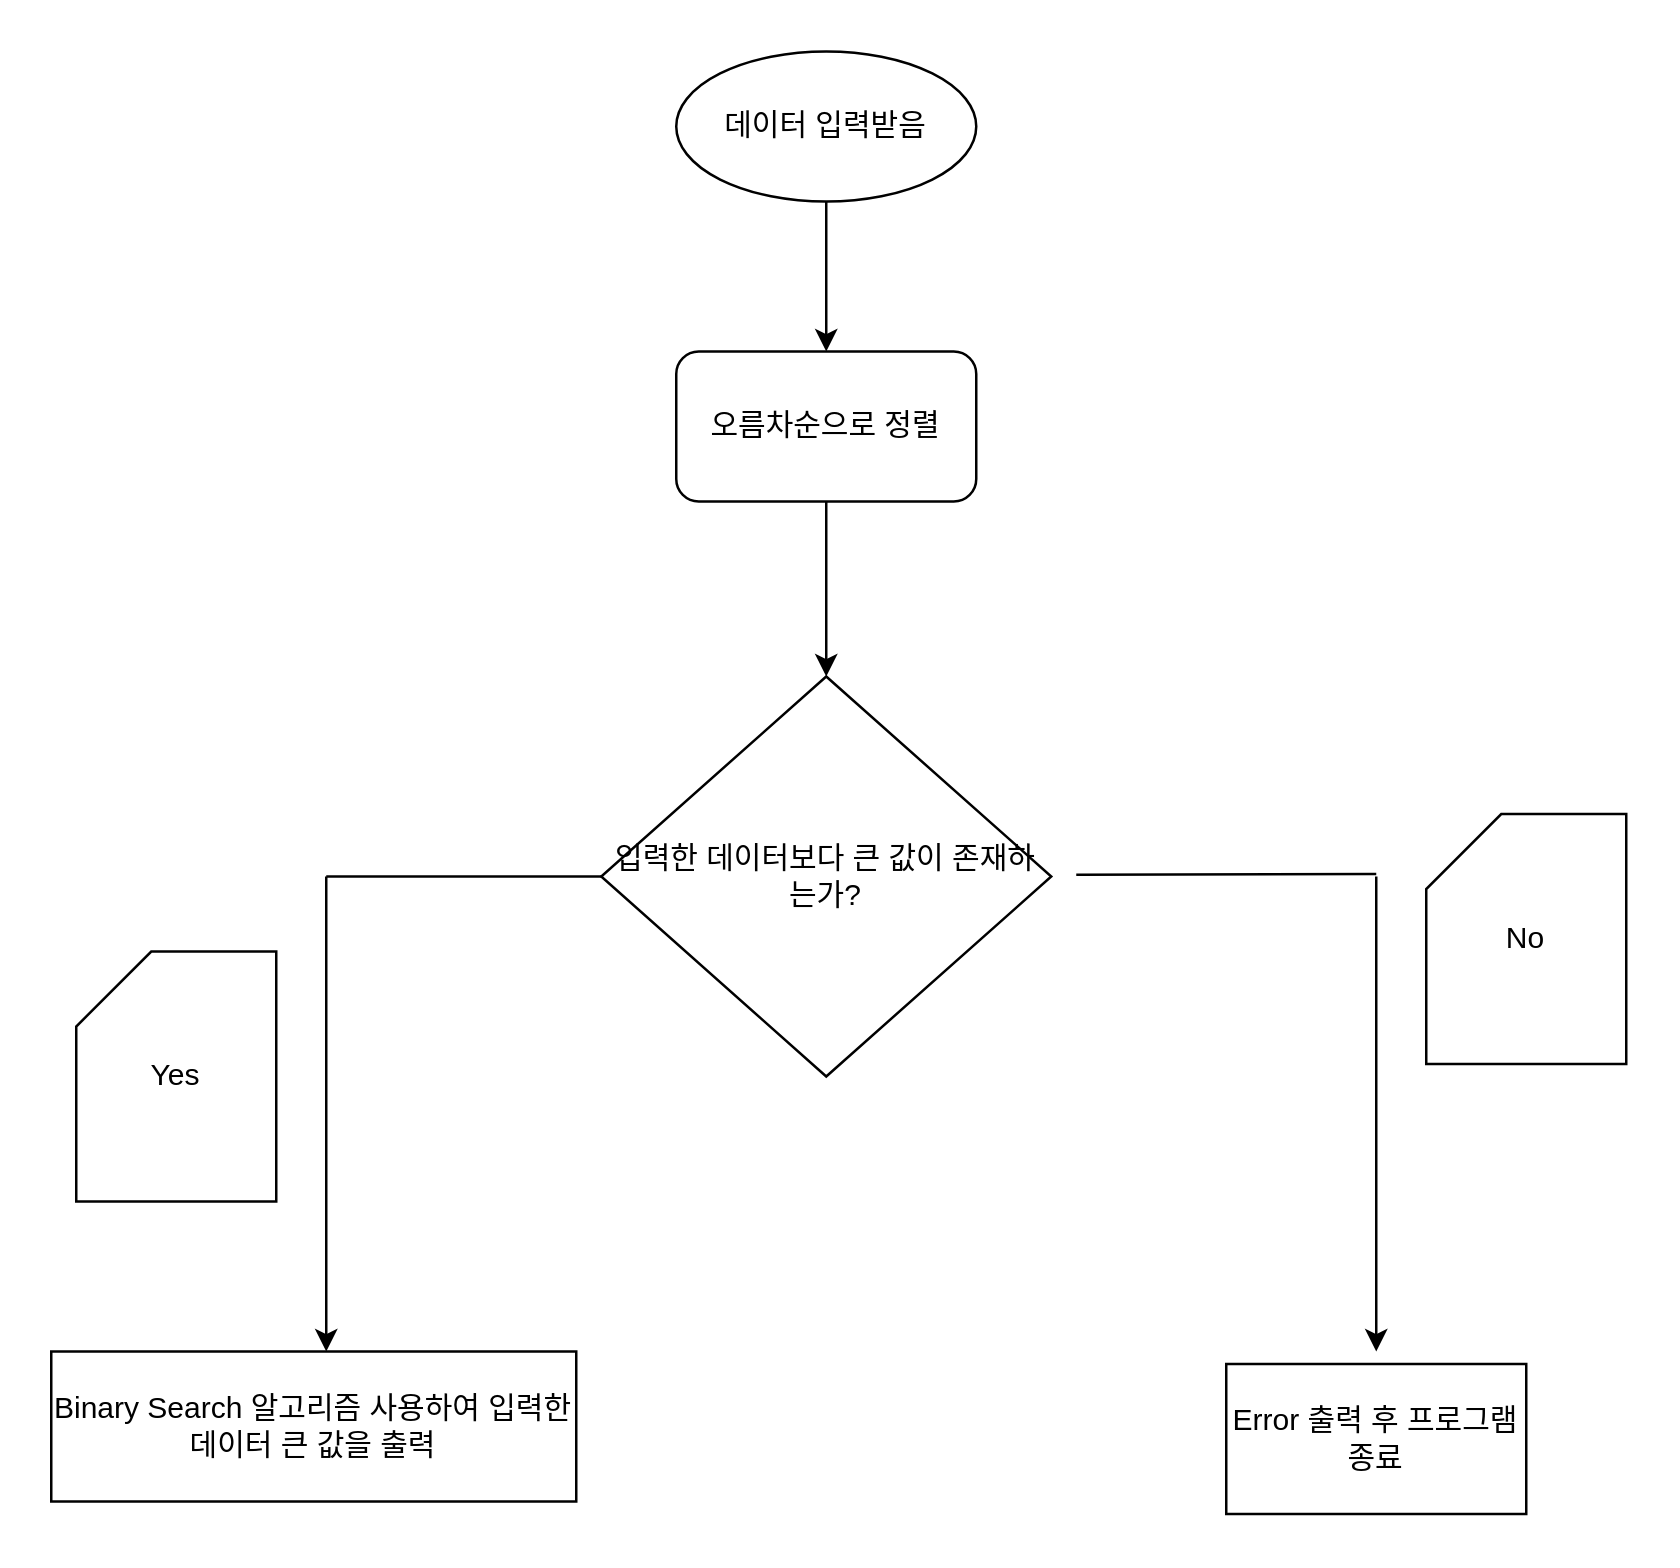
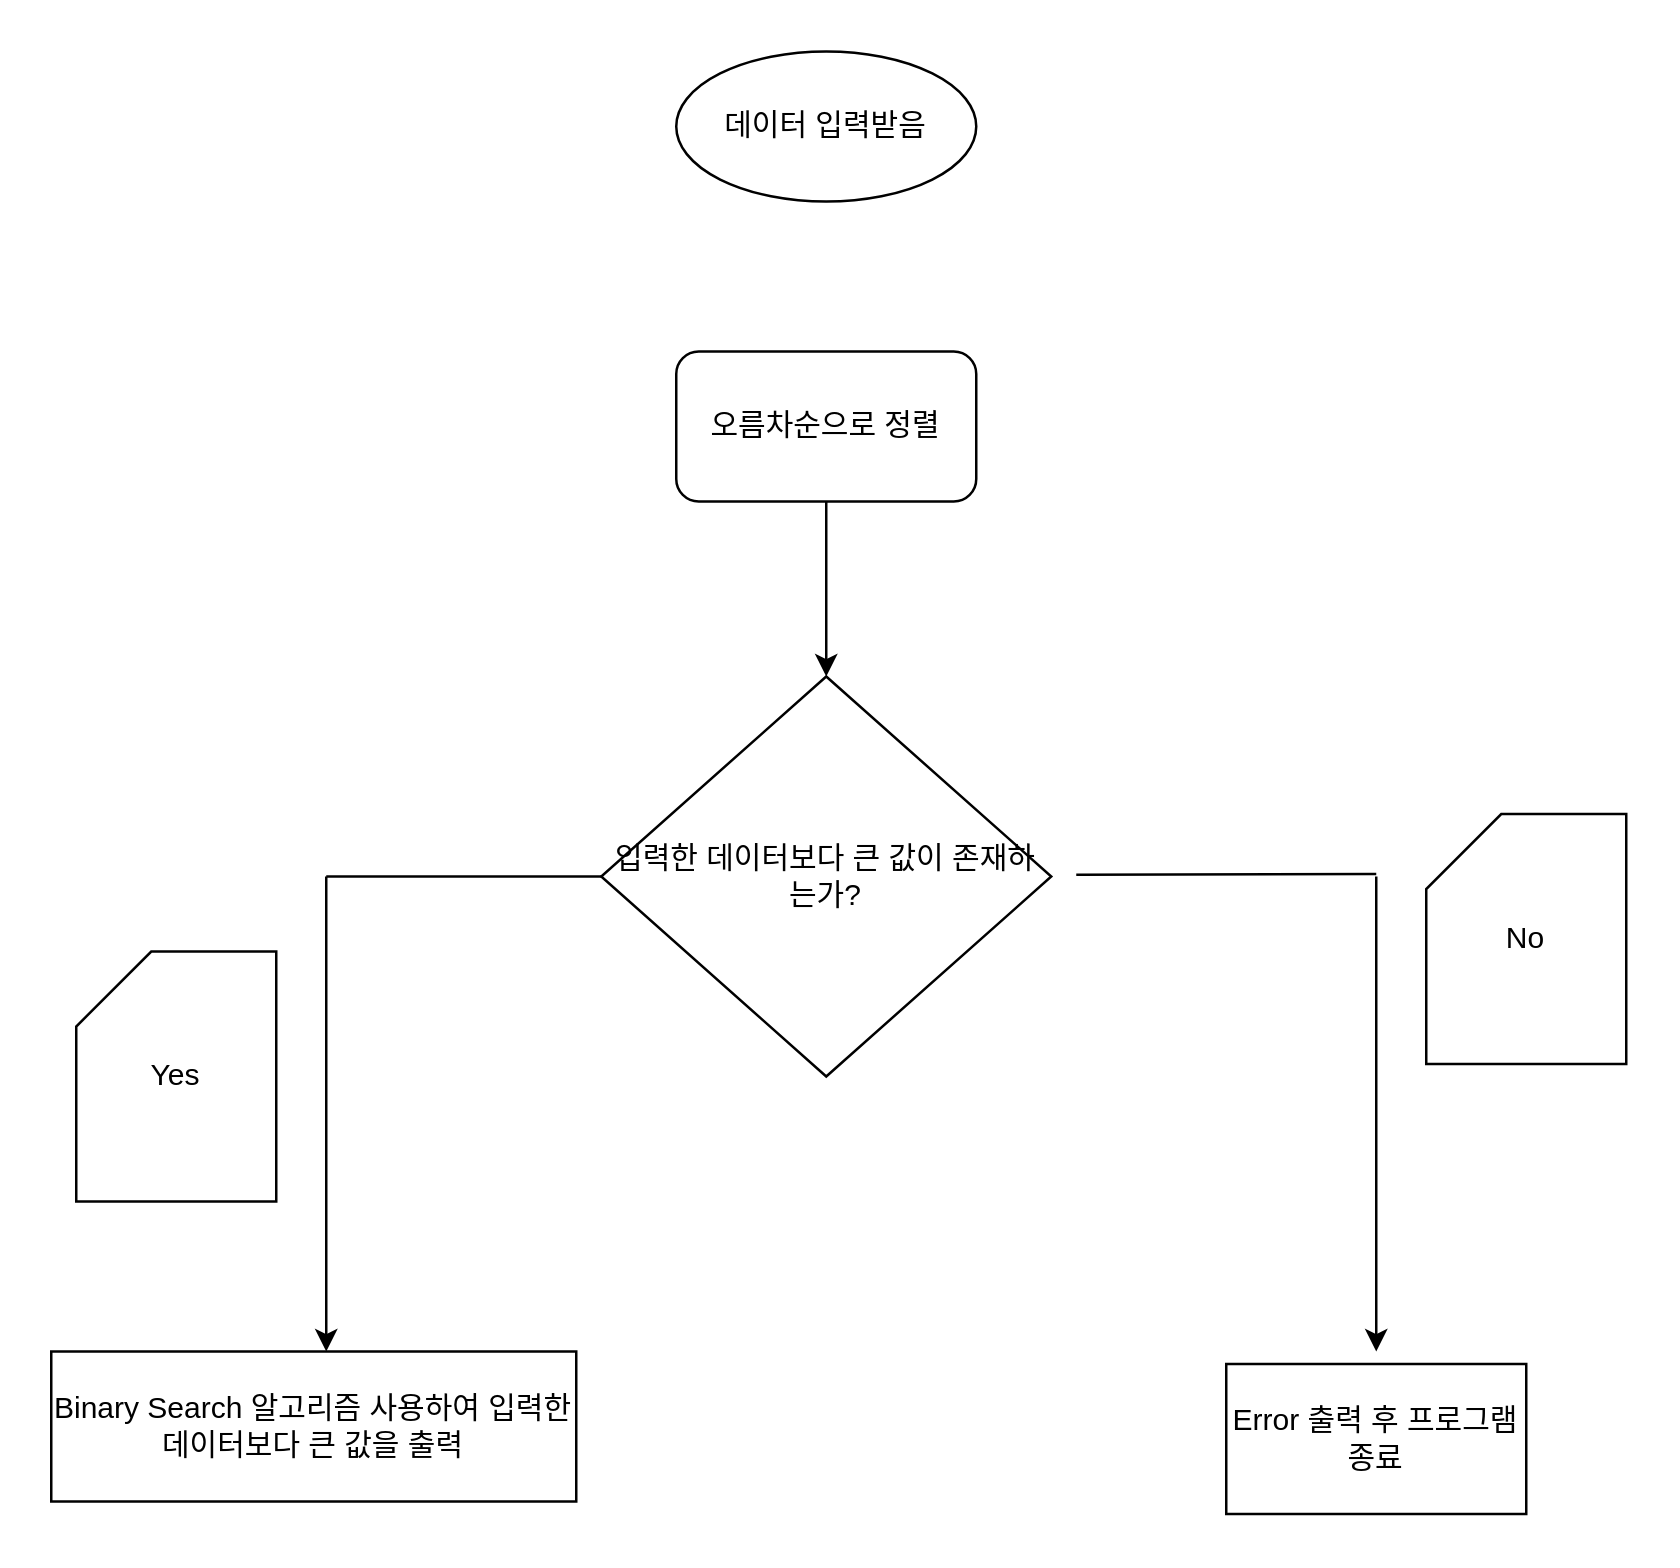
edge "데이터 입력받음" -> "오름차순으로 정렬": removed
node "Binary Search 알고리즘 사용하여 입력한 데이터 큰 값을 출력": label "Binary Search 알고리즘 사용하여 입력한 데이터 큰 값을 출력" -> "Binary Search 알고리즘 사용하여 입력한 데이터보다 큰 값을 출력"
